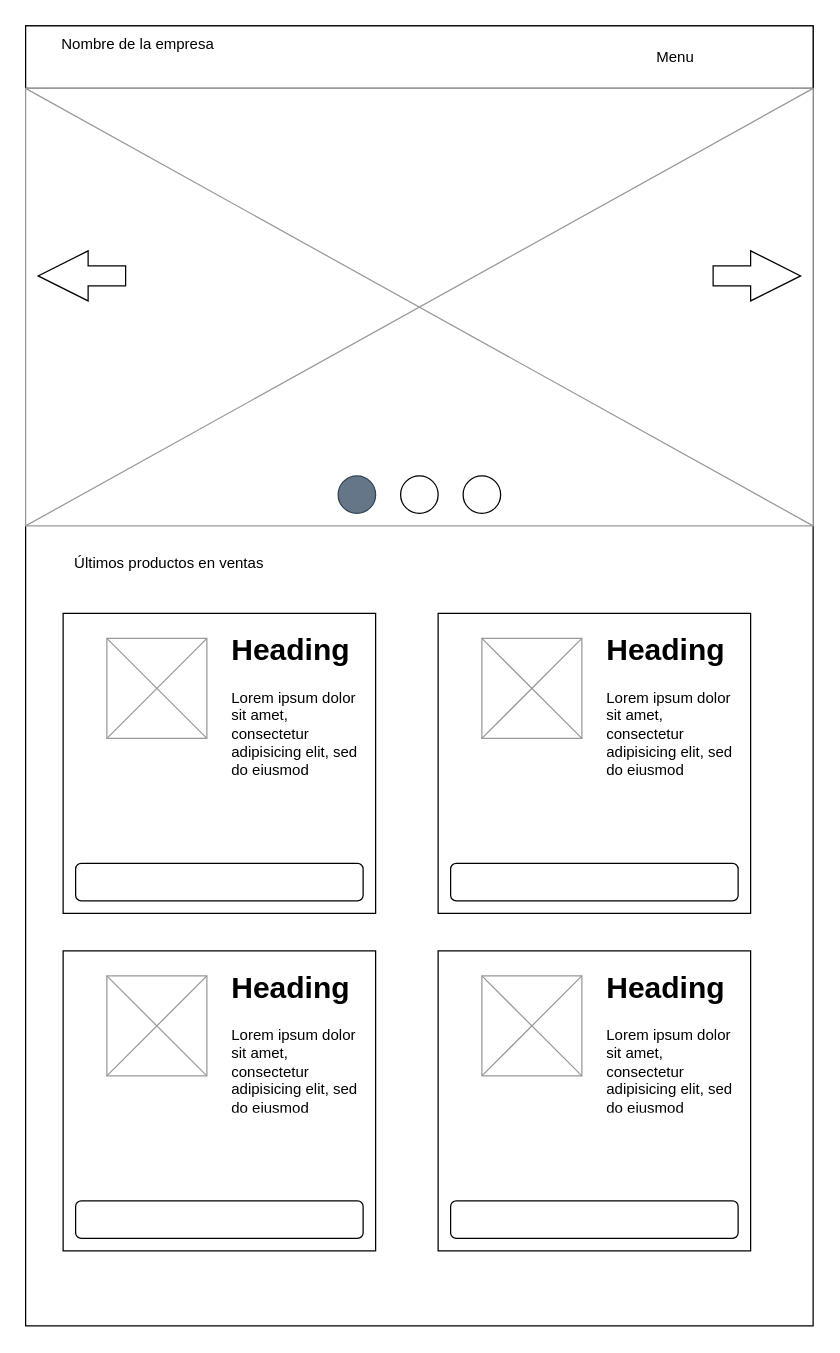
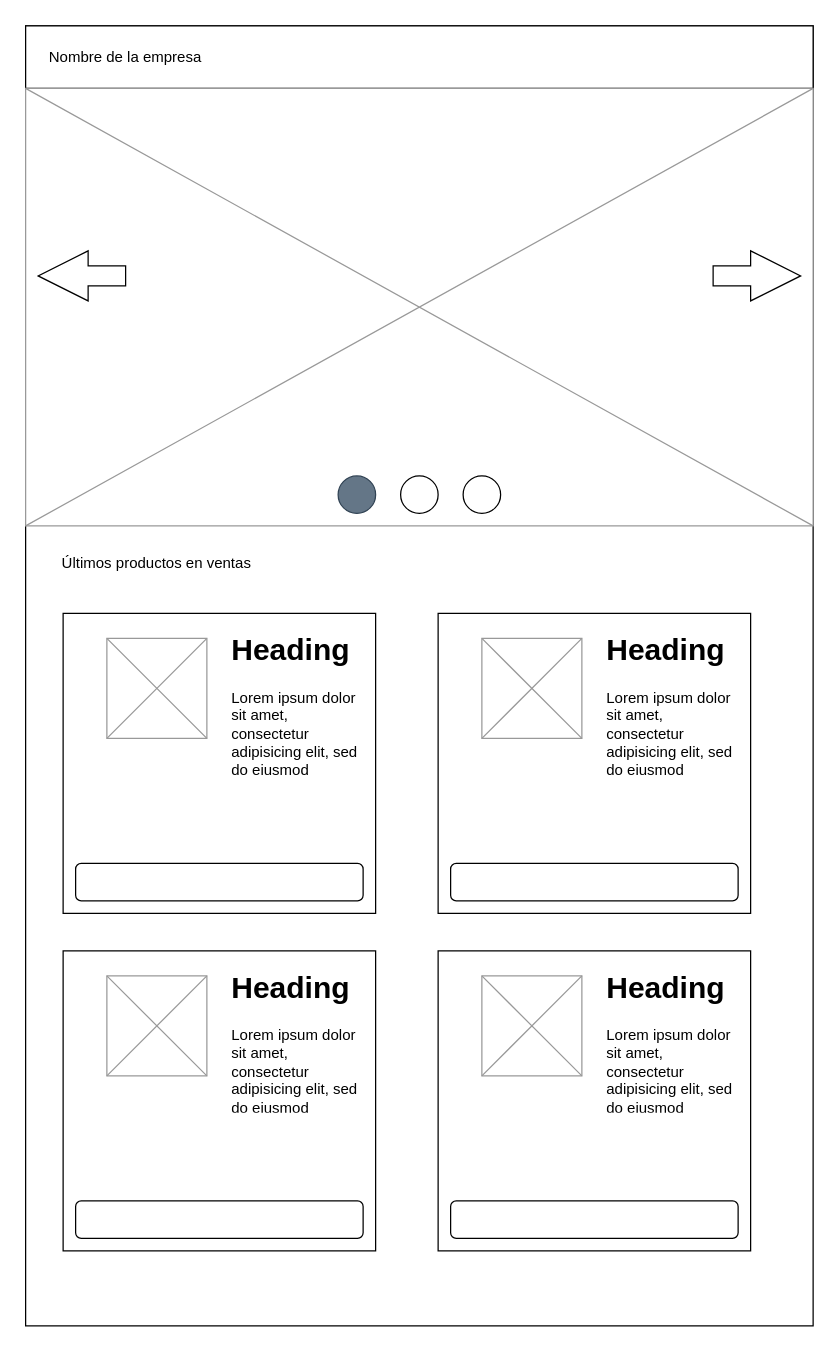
node "Nombre de la empresa": moved (138, 44) -> (126, 57)
node "Menu": removed
node "Últimos productos en ventas": moved (169, 563) -> (157, 563)
